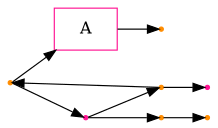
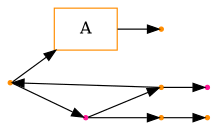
node "A": color deeppink -> darkorange
